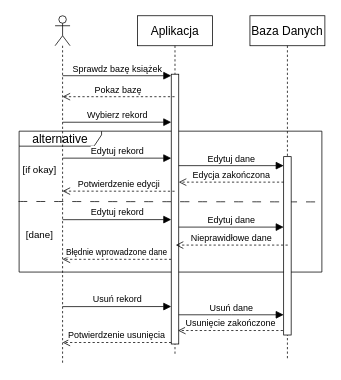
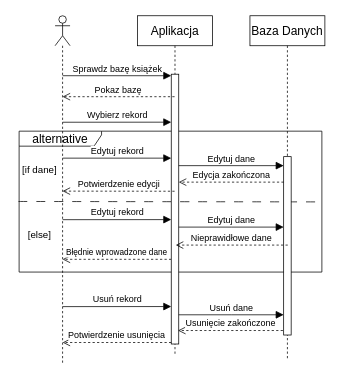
node "[if okay]": label "[if okay]" -> "[if dane]"
node "[dane]": label "[dane]" -> "[else]"
